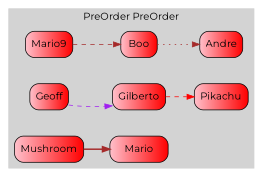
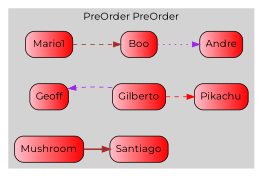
node "Mario9": label "Mario9" -> "Mario1"
edge "Boo" -> "Andre": color brown -> purple
edge "Geoff" -> "Gilberto": reversed
node "Mario": label "Mario" -> "Santiago"
